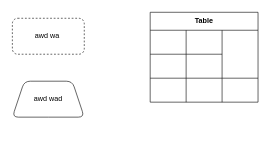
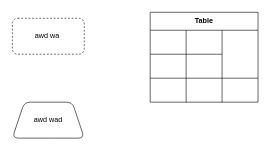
node "awd wad": moved (48, 99) -> (48, 120)
